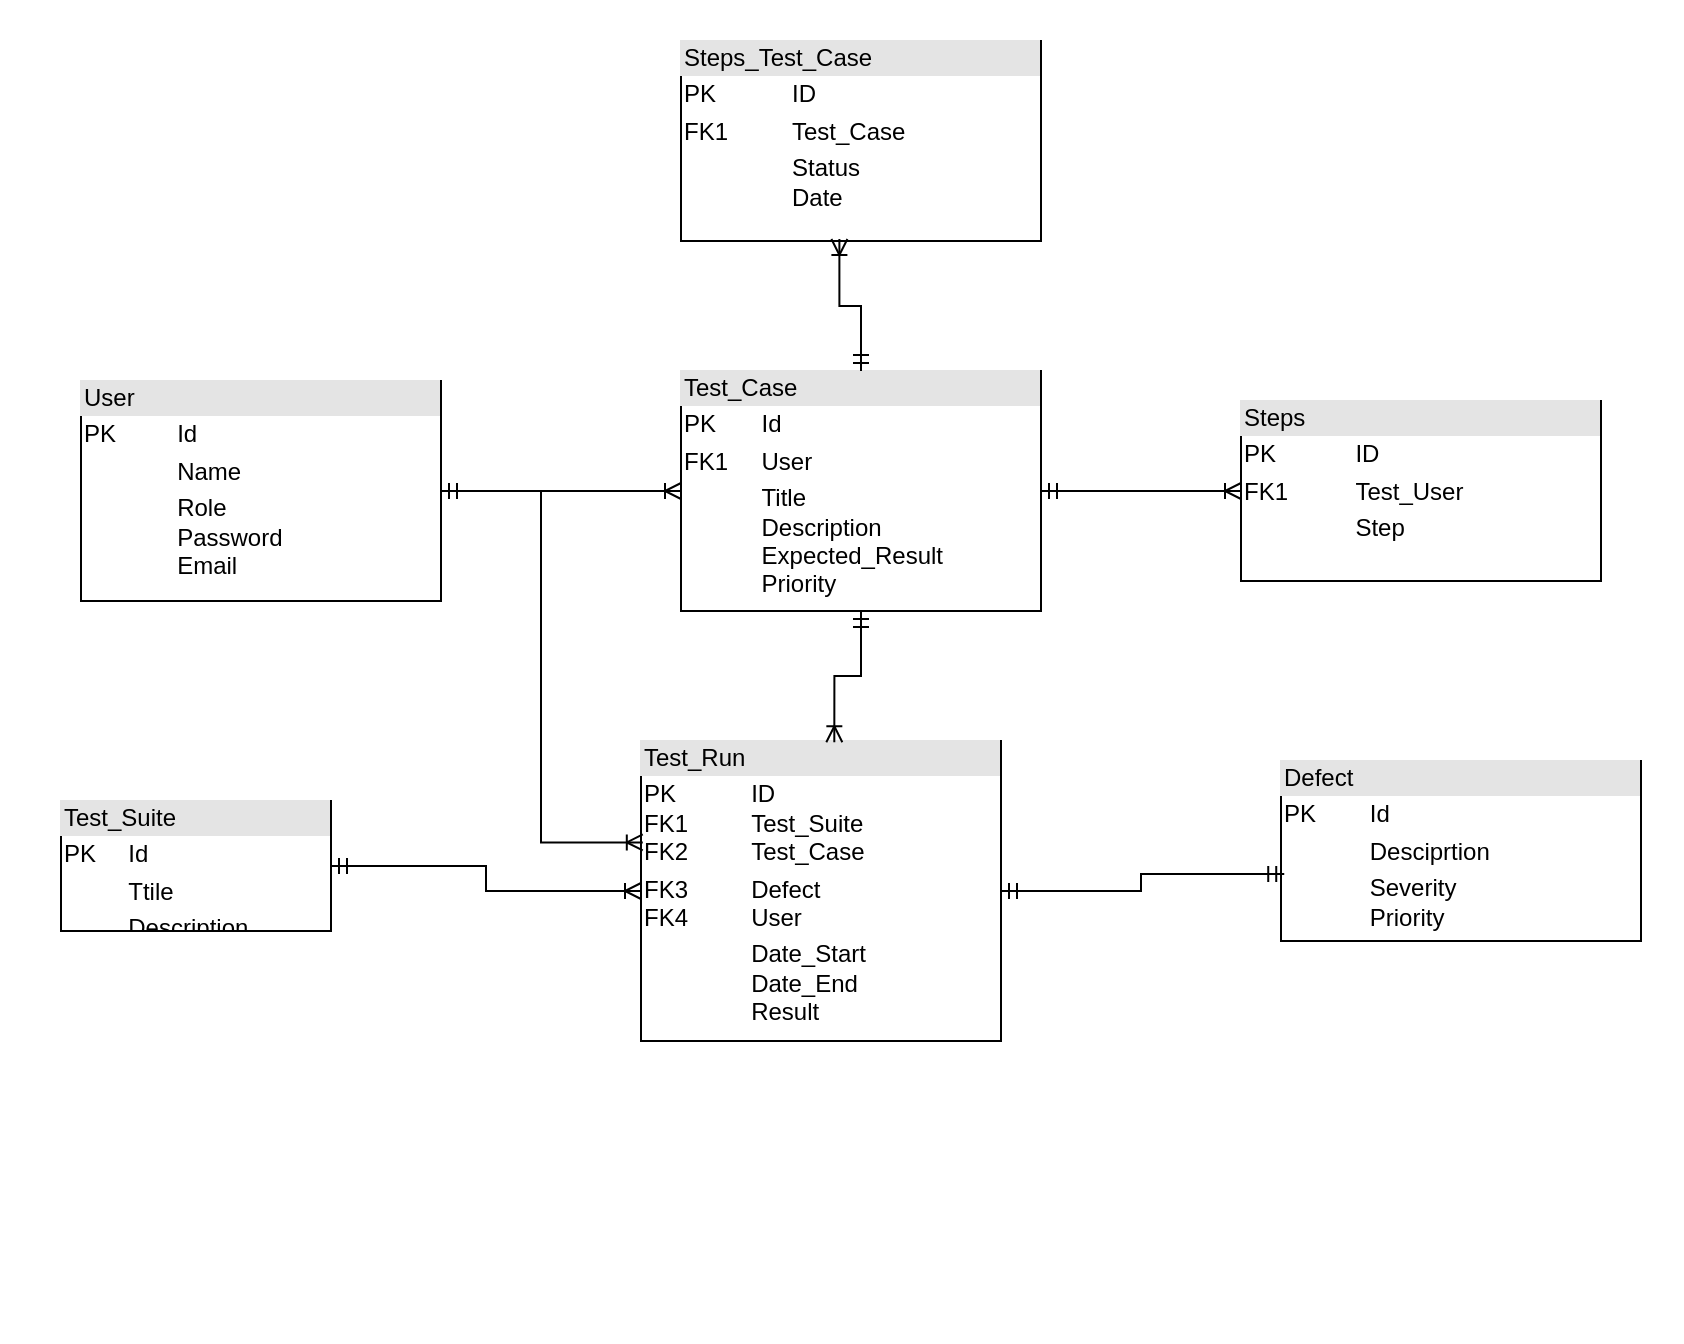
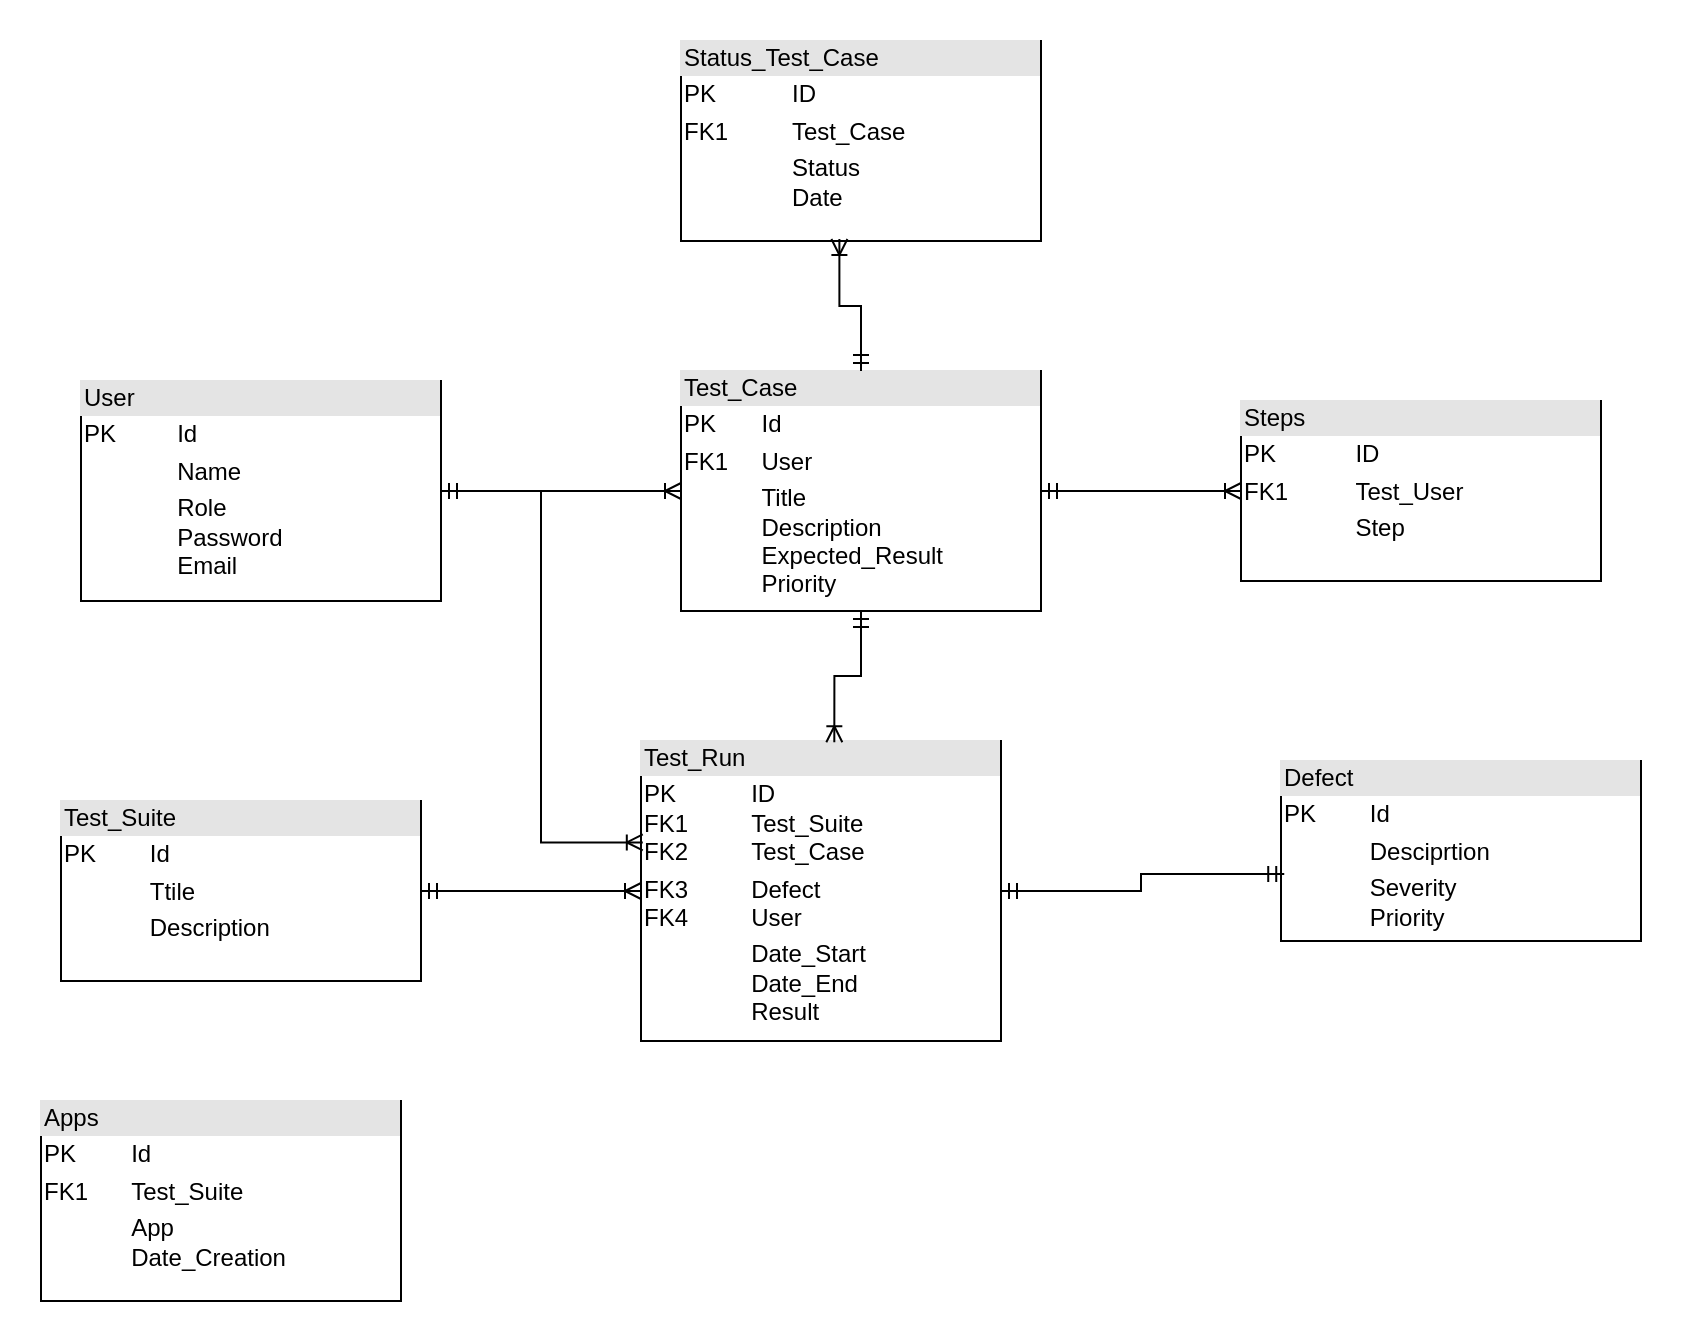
node "Steps_Test_Case PK ID FK1 Test_Case Status Date": label "Steps_Test_Case PK ID FK1 Test_Case Status Date" -> "Status_Test_Case PK ID FK1 Test_Case Status Date"
node "Test_Suite PK Id Ttile Description": size 270x130 -> 360x180
node "Apps PK Id FK1 Test_Suite App Date_Creation": added
